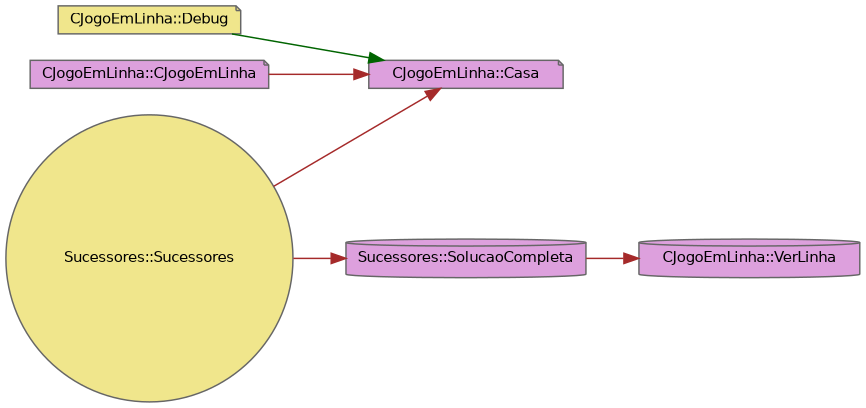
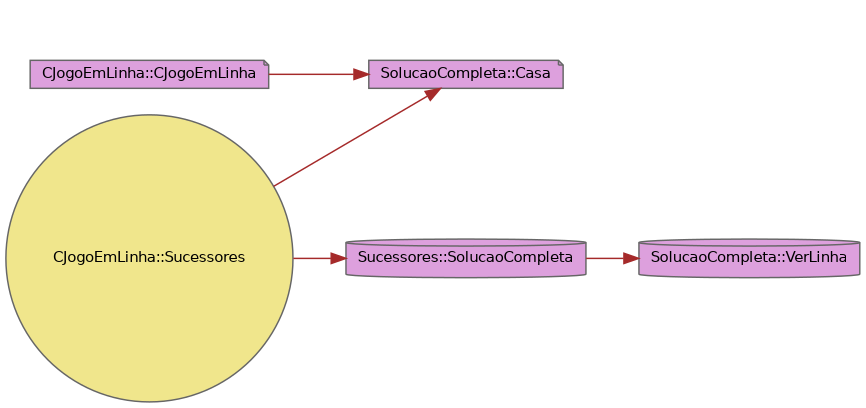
node "CJogoEmLinha::Debug": removed
node "CJogoEmLinha::Casa": label "CJogoEmLinha::Casa" -> "SolucaoCompleta::Casa"
node "Sucessores::Sucessores": label "Sucessores::Sucessores" -> "CJogoEmLinha::Sucessores"
node "CJogoEmLinha::VerLinha": label "CJogoEmLinha::VerLinha" -> "SolucaoCompleta::VerLinha"
